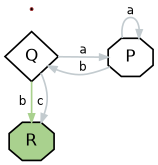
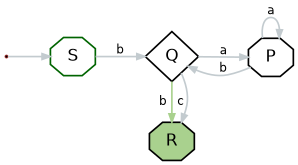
node "S": added
